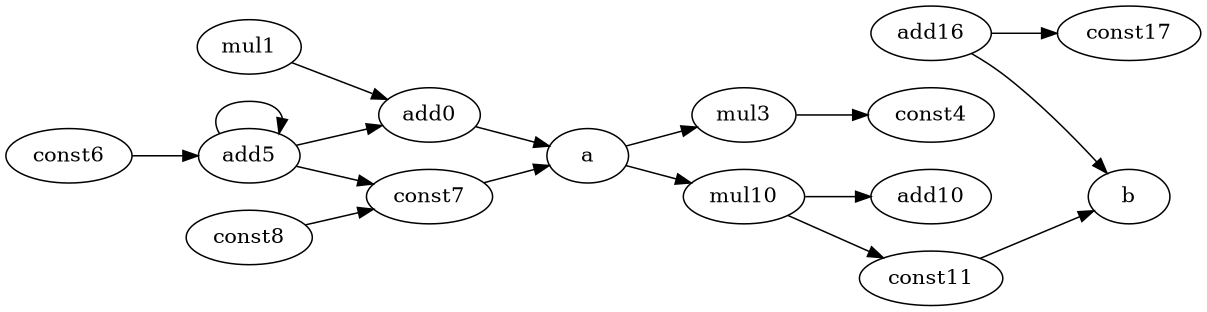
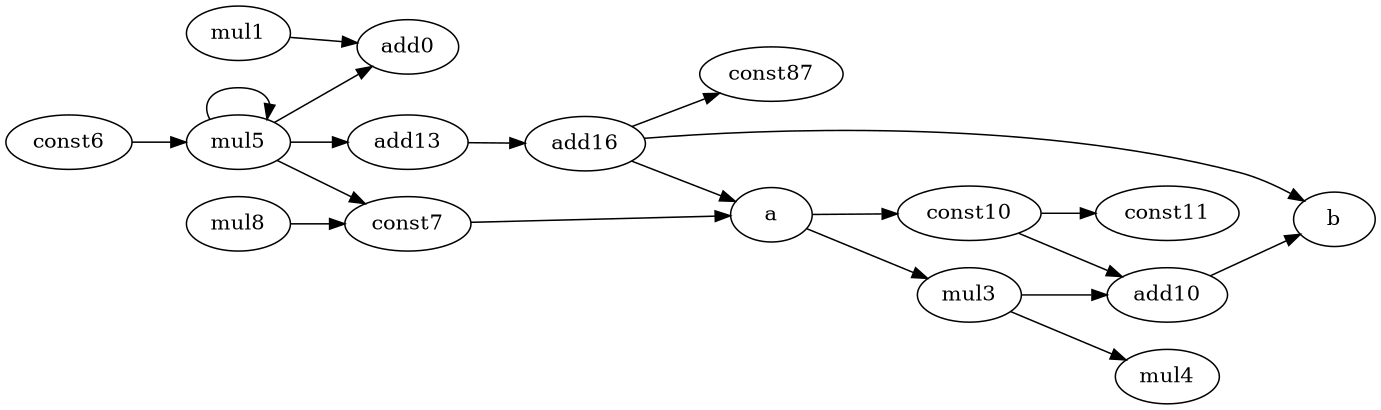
node "const17": label "const17" -> "const87"
node "const4": label "const4" -> "mul4"
edge "add0" -> "a": now "add16" -> "a"
node "add13": added
node "add5": label "add5" -> "mul5"
node "mul10": label "mul10" -> "const10"
node "const8": label "const8" -> "mul8"
edge "const11" -> "b": now "add10" -> "b"
edge "mul3" -> "add10": added
